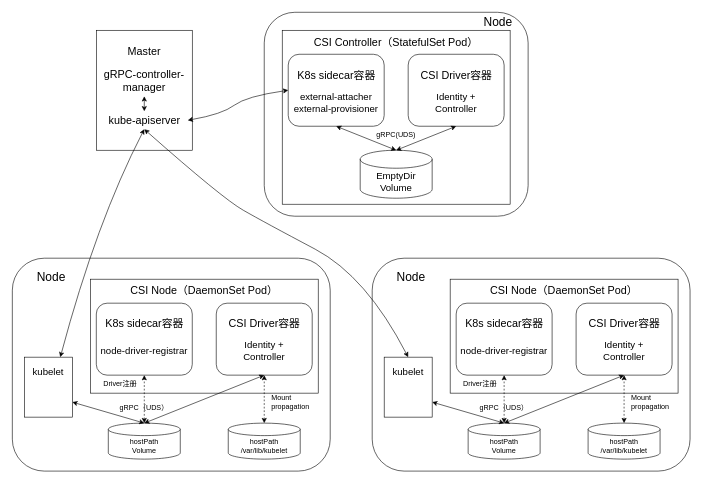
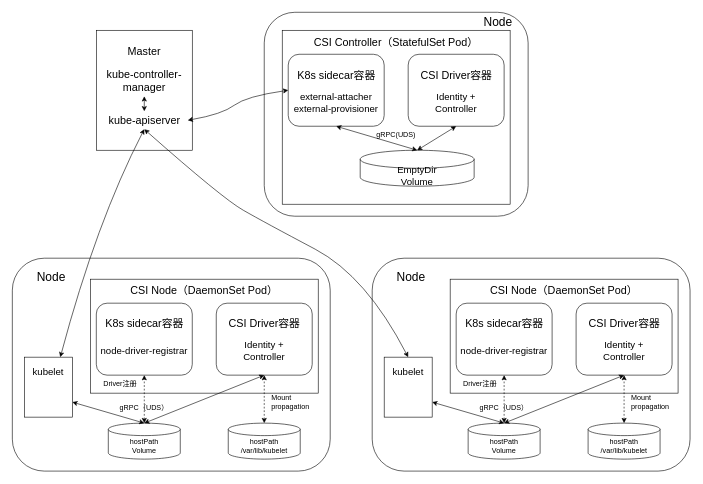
node "gRPC-controller-manager": label "gRPC-controller-manager" -> "kube-controller-manager"
node "EmptyDirVolume": size 72x48 -> 114x36
